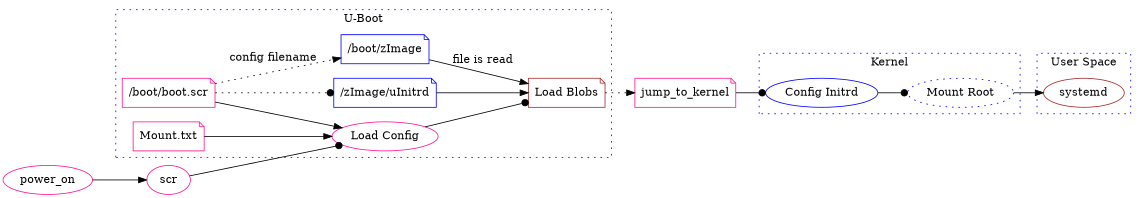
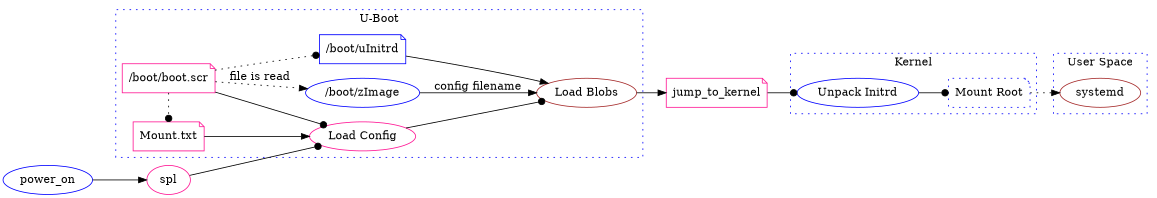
node "/boot/zImage": shape note -> ellipse
edge "/boot/boot.scr" -> "/boot/zImage": label "config filename" -> "file is read"
edge "/boot/zImage" -> "Load Blobs": label "file is read" -> "config filename"
node "/zImage/uInitrd": label "/zImage/uInitrd" -> "/boot/uInitrd"
node "Load Blobs": shape note -> ellipse
edge "Load Blobs" -> "jump_to_kernel": style dotted -> solid
node "Config Initrd": label "Config Initrd" -> "Unpack Initrd"
node "Mount Root": shape ellipse -> note
edge "Mount Root" -> "systemd": style solid -> dotted
edge "/boot/boot.scr" -> "Mount.txt": added
edge "/boot/boot.scr" -> "Load Config": arrowhead normal -> dot
node "power_on": color deeppink -> blue
node "scr": label "scr" -> "spl"
